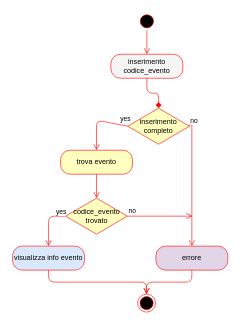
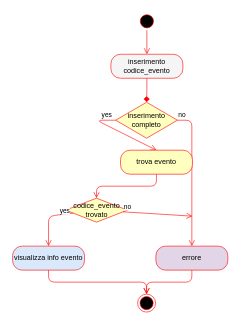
node "inserimento completo": moved (158, 126) -> (146, 120)
node "trova evento": moved (96, 162) -> (156, 162)
node "codice_evento trovato": size 62x36 -> 62x24
